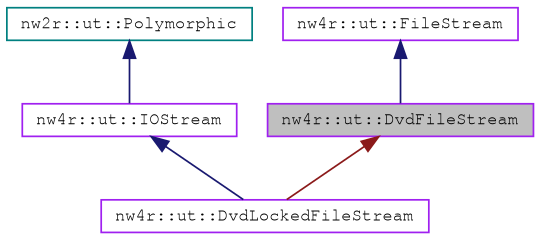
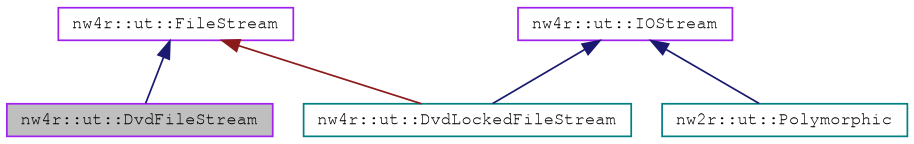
edge "nw4r::ut::IOStream" -> "nw2r::ut::Polymorphic": reversed
edge "nw4r::ut::DvdLockedFileStream" -> "nw4r::ut::DvdFileStream": now "nw4r::ut::DvdLockedFileStream" -> "nw4r::ut::FileStream"
node "nw4r::ut::DvdLockedFileStream": color purple -> teal
